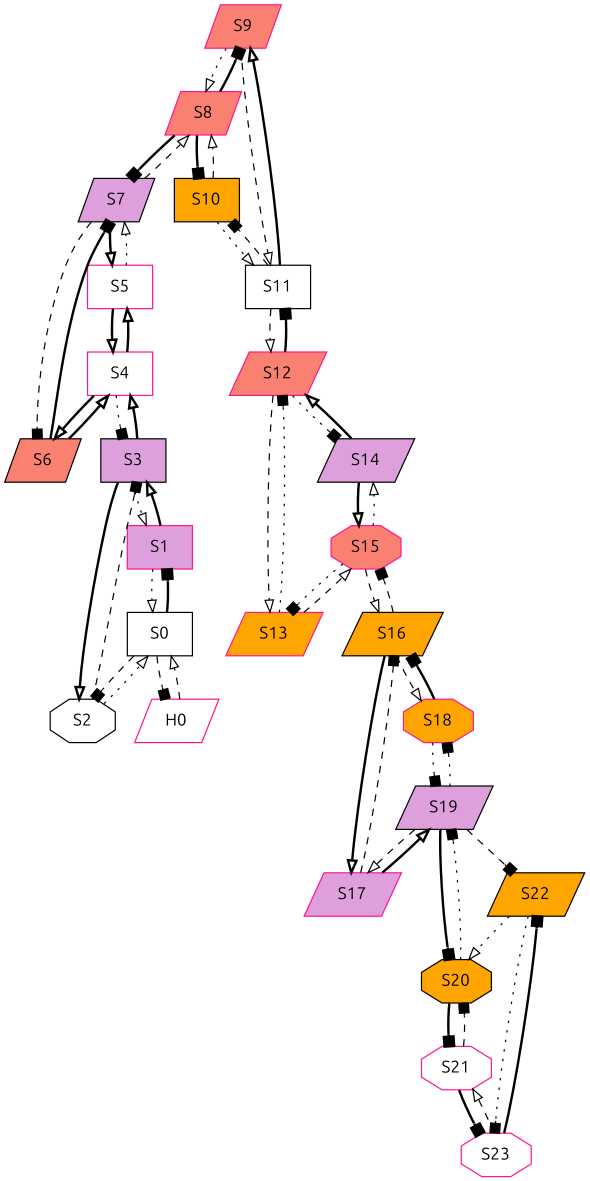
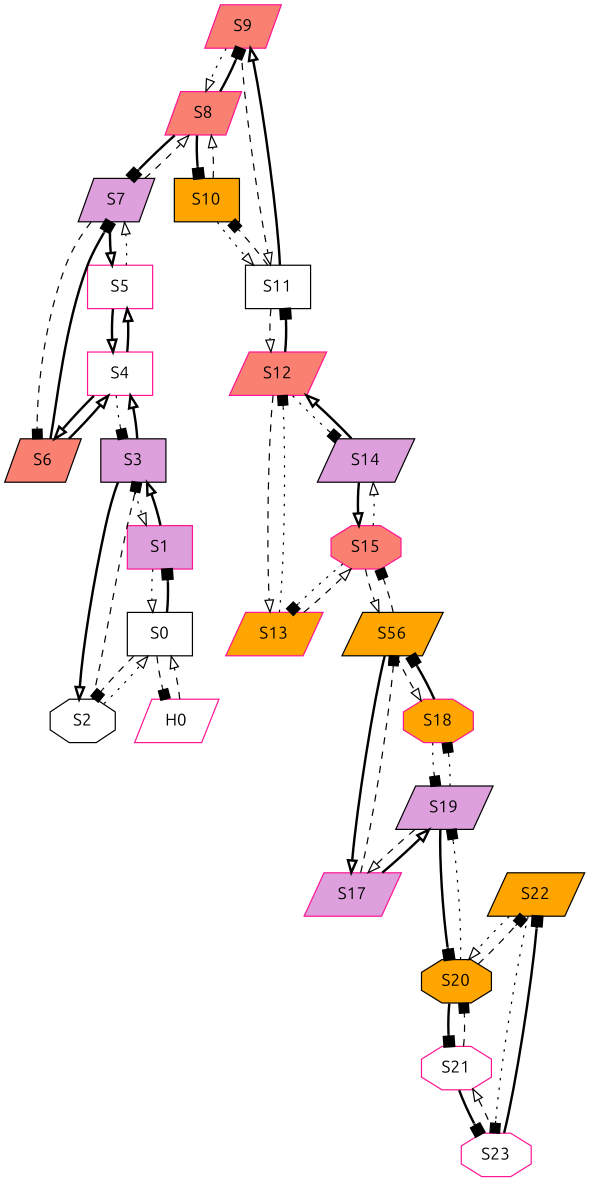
node "S16": label "S16" -> "S56"
edge "S19" -> "S22": now "S20" -> "S22"
